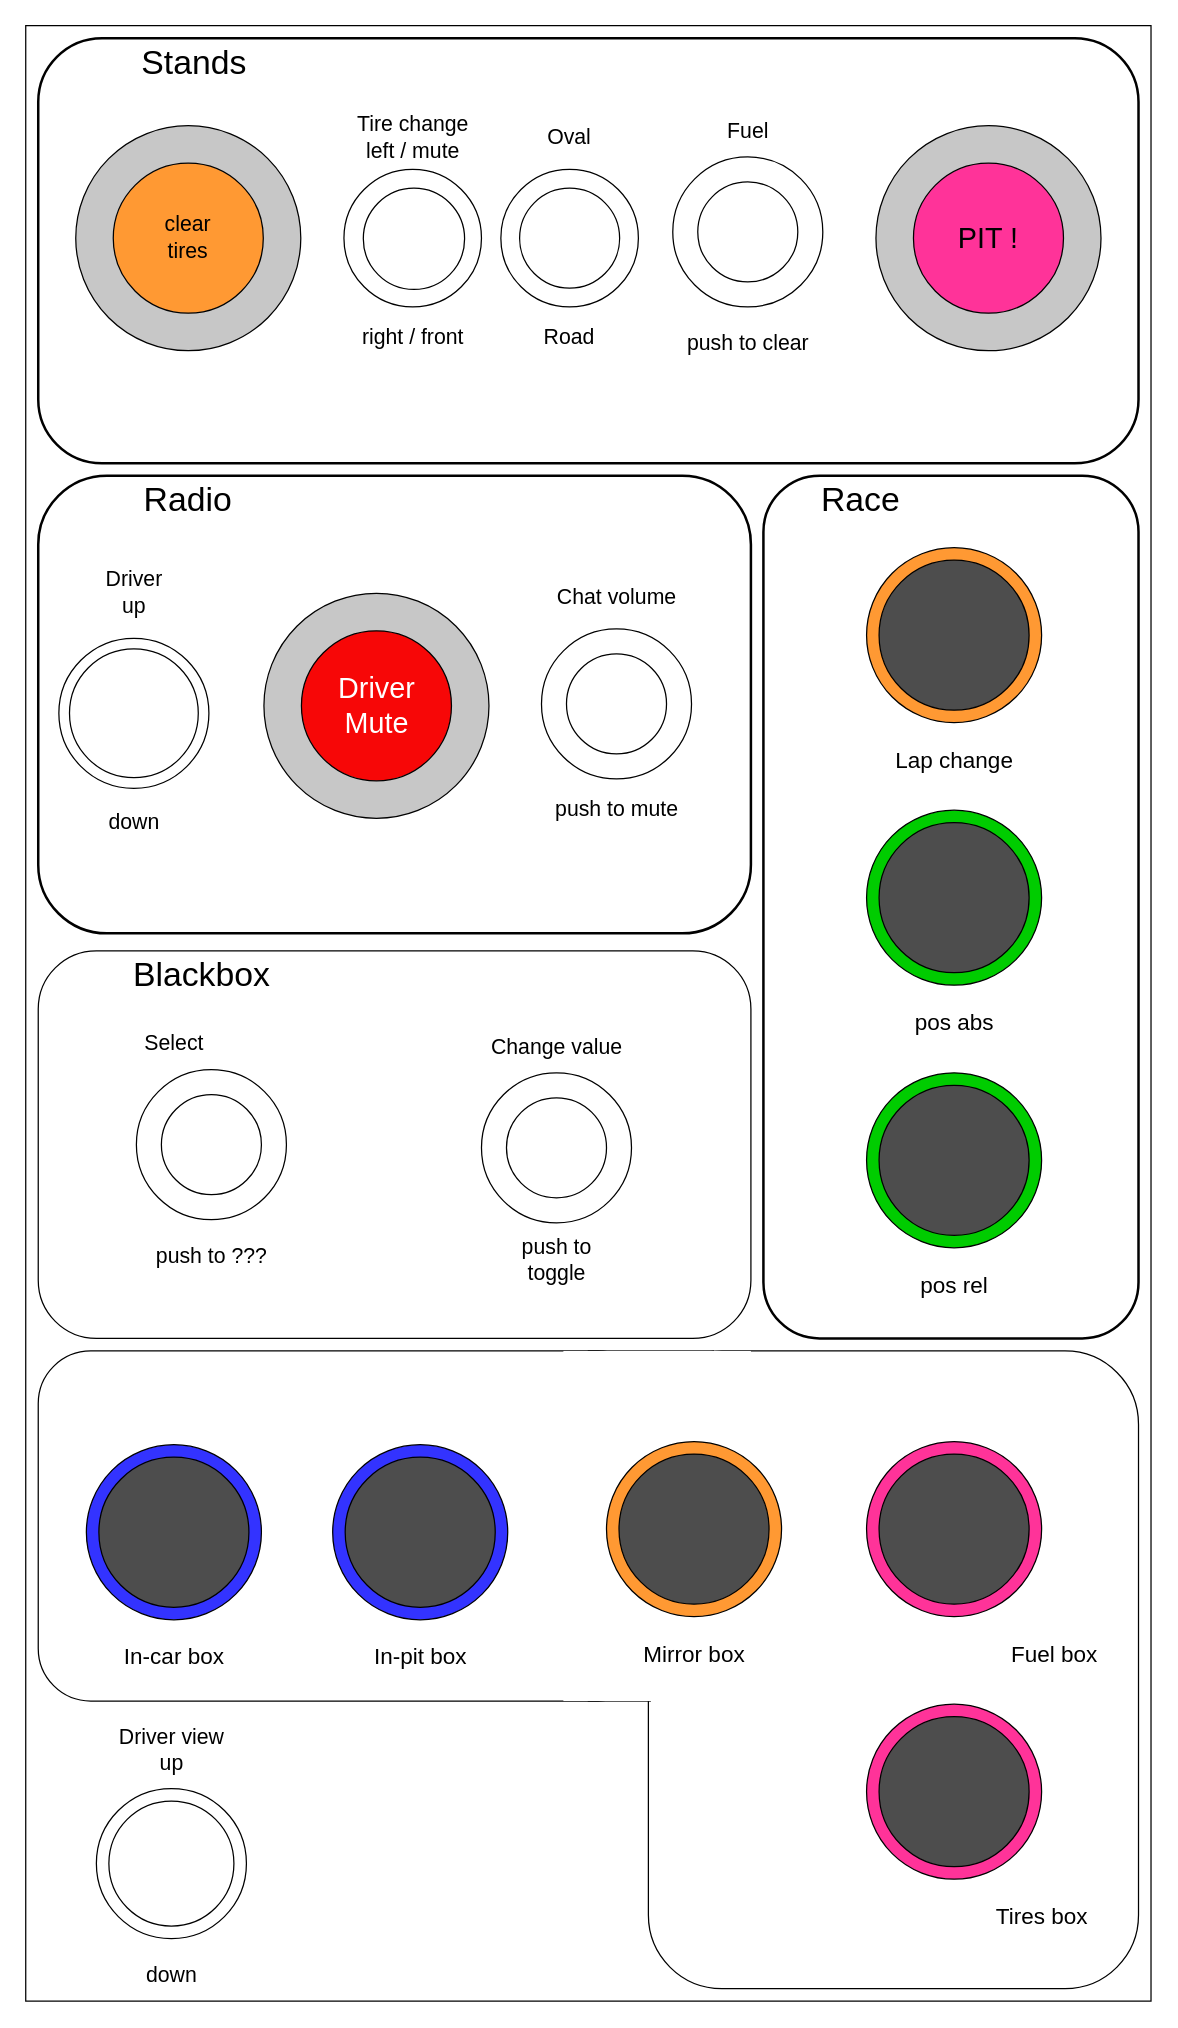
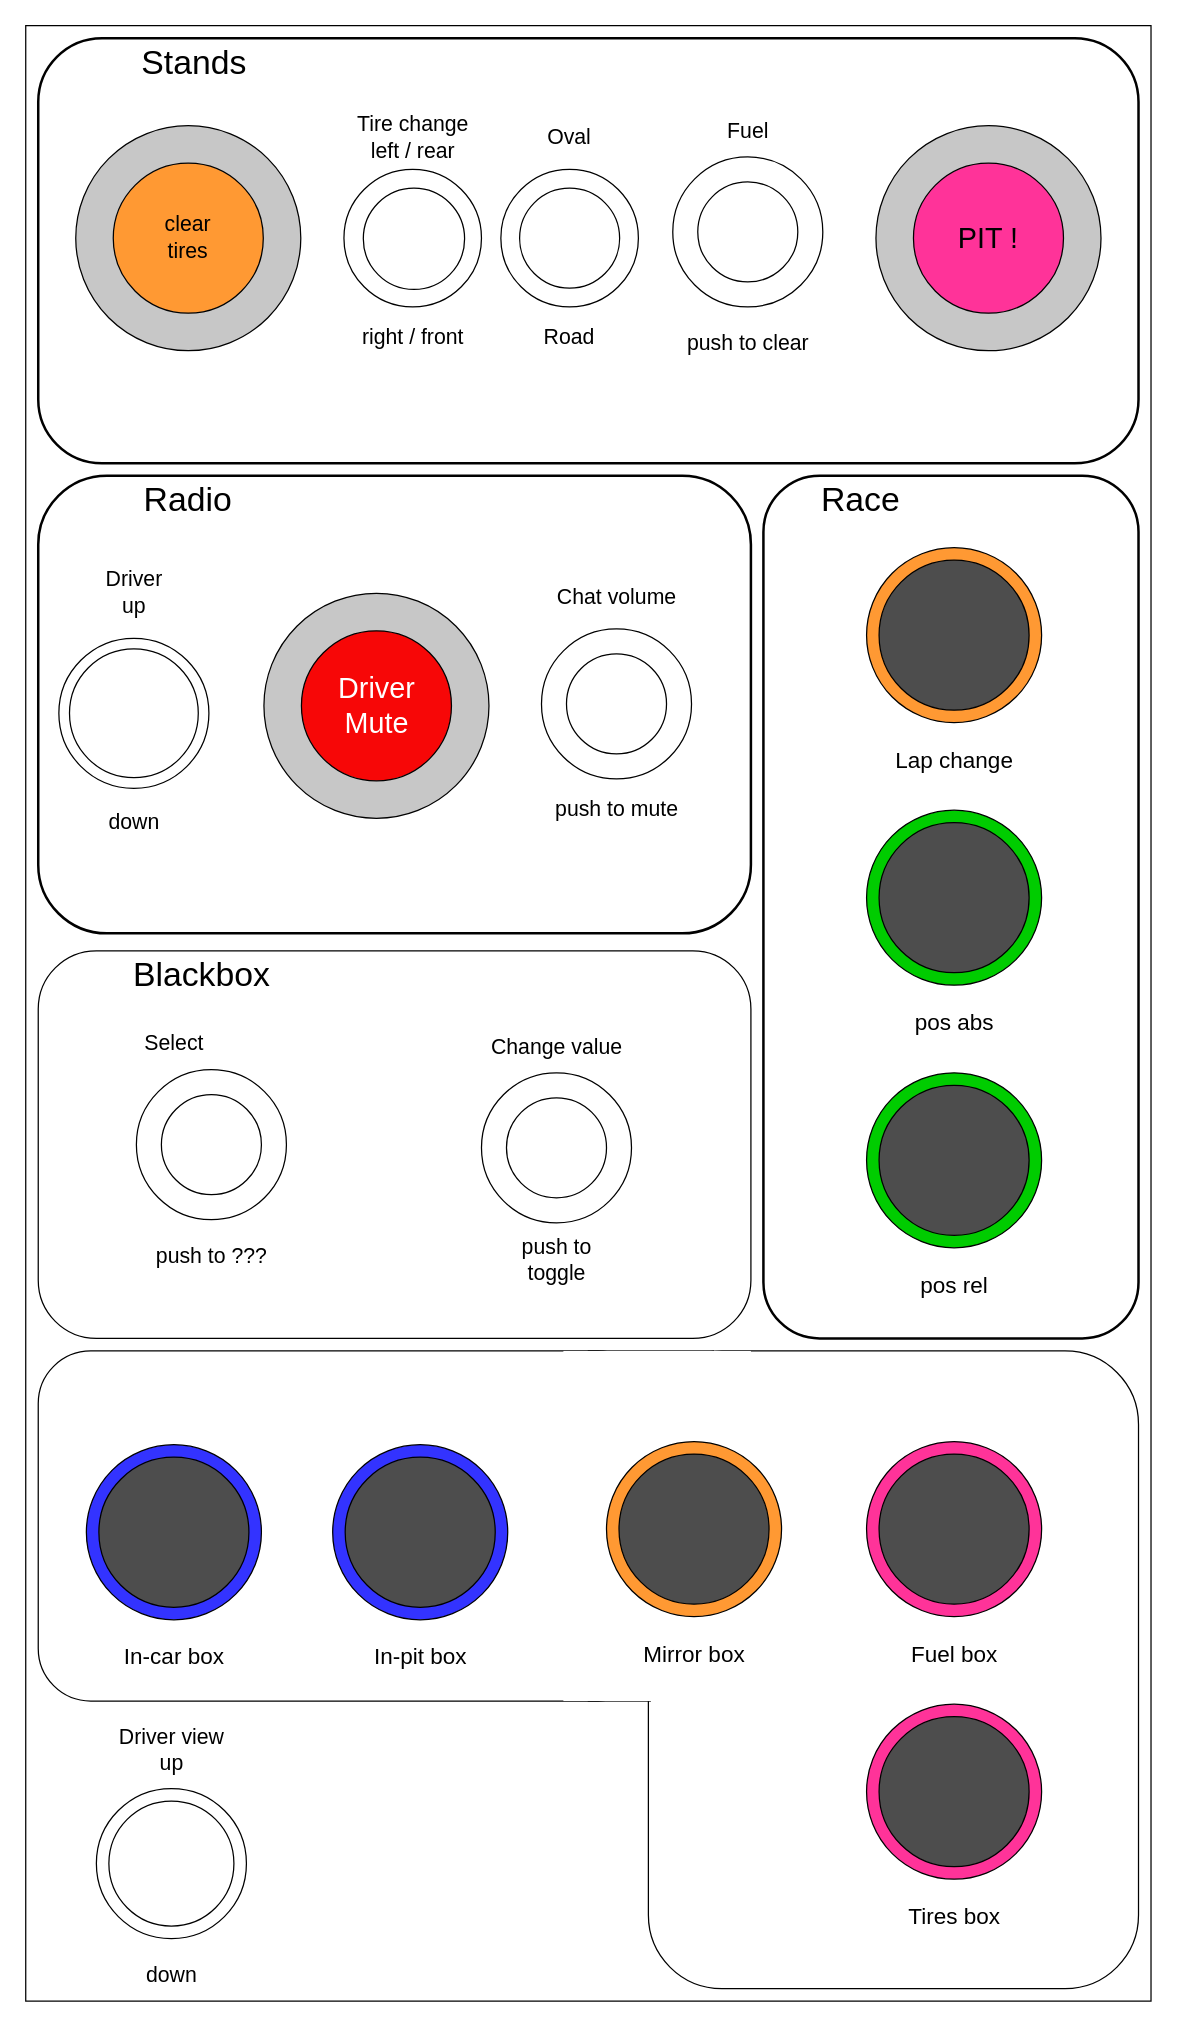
node "Tire change left / mute": label "Tire change left / mute" -> "Tire change left / rear"
node "Fuel box": moved (1054, 1654) -> (954, 1654)
node "Tires box": moved (1041, 1916) -> (954, 1916)
